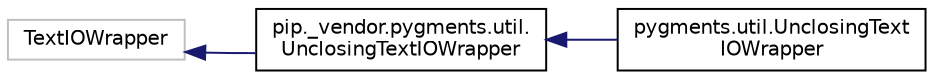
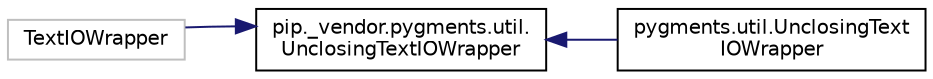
edge "pip._vendor.pygments.util. UnclosingTextIOWrapper" -> "TextIOWrapper": reversed
